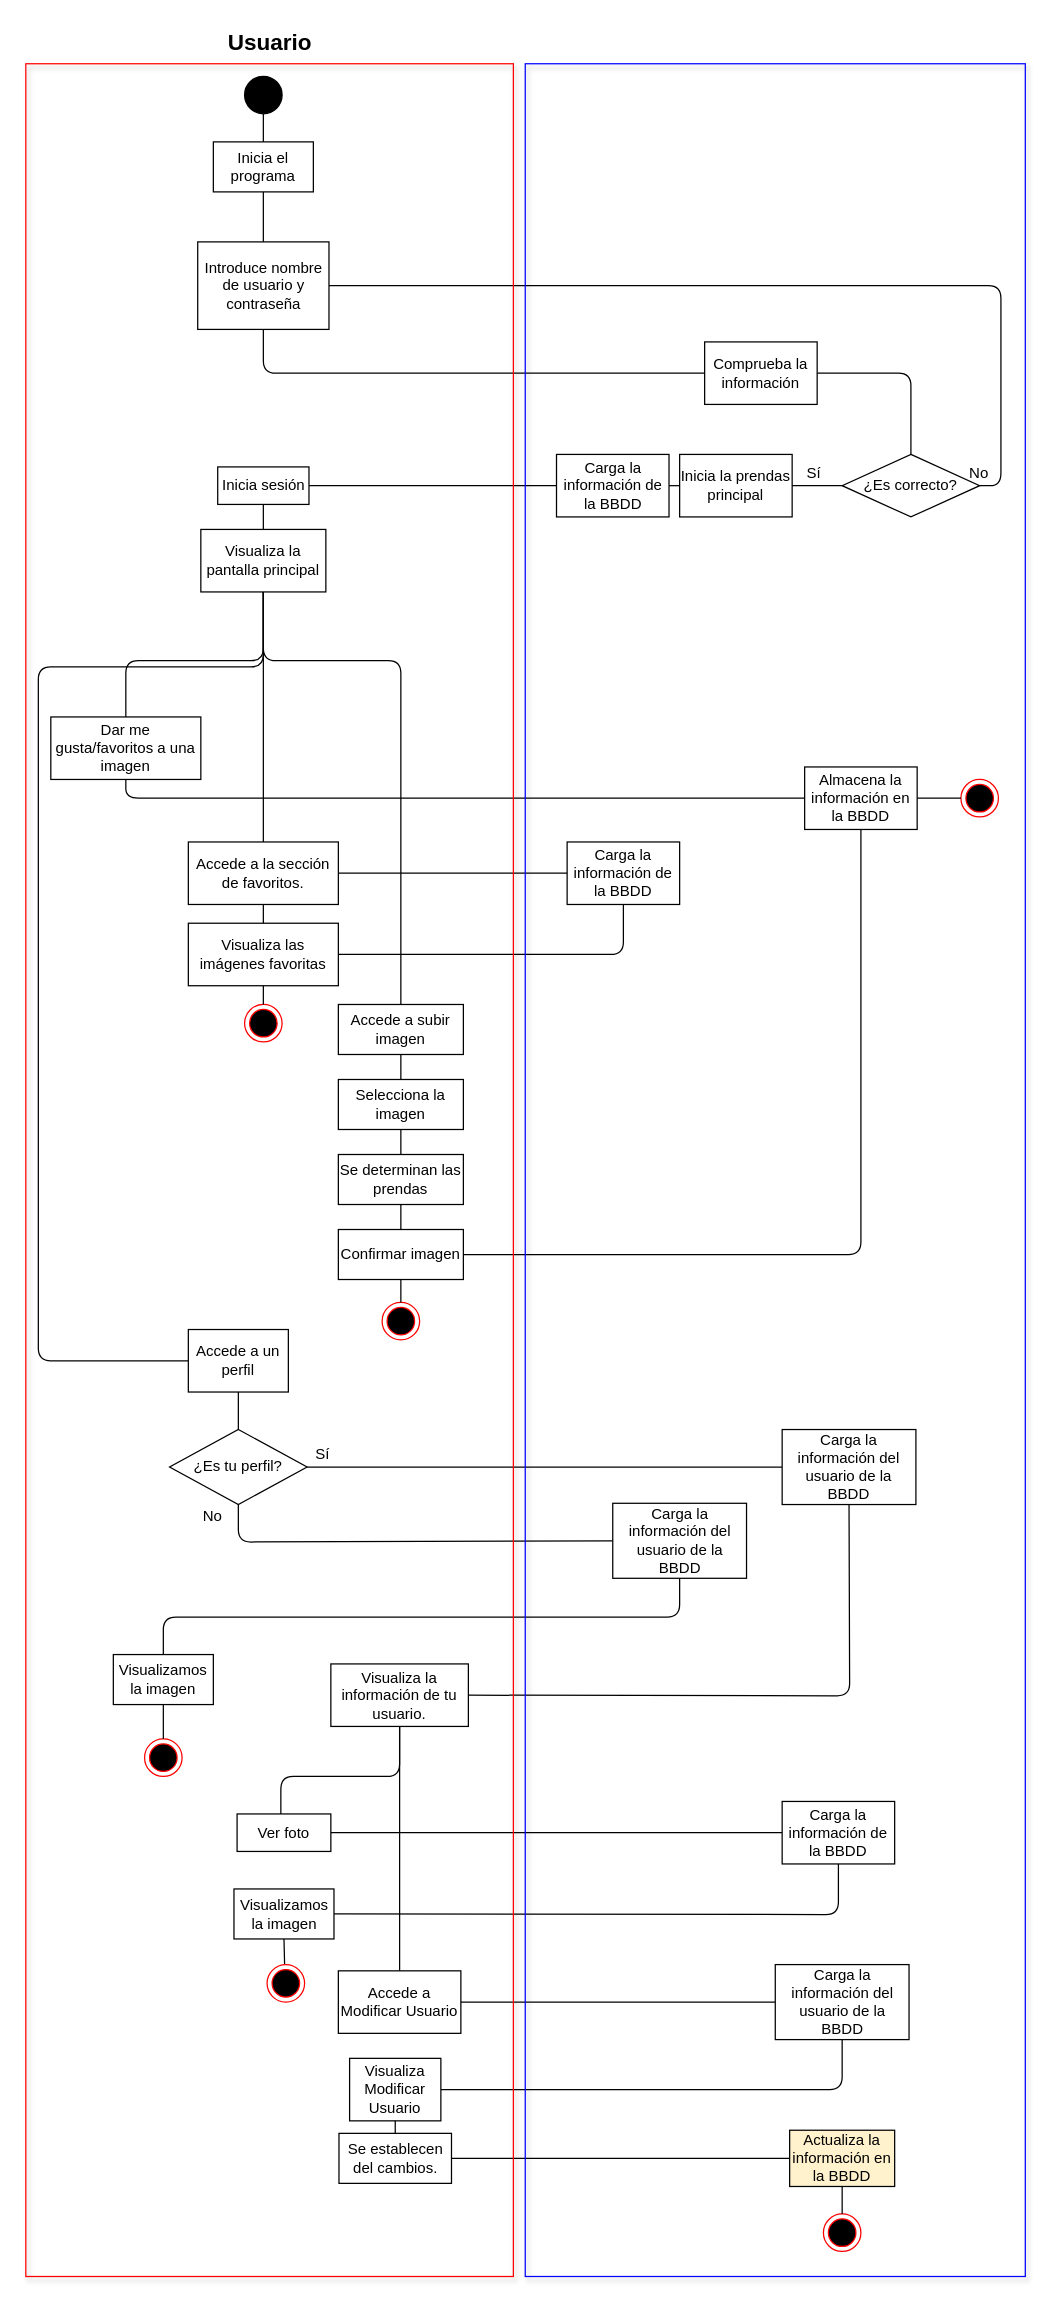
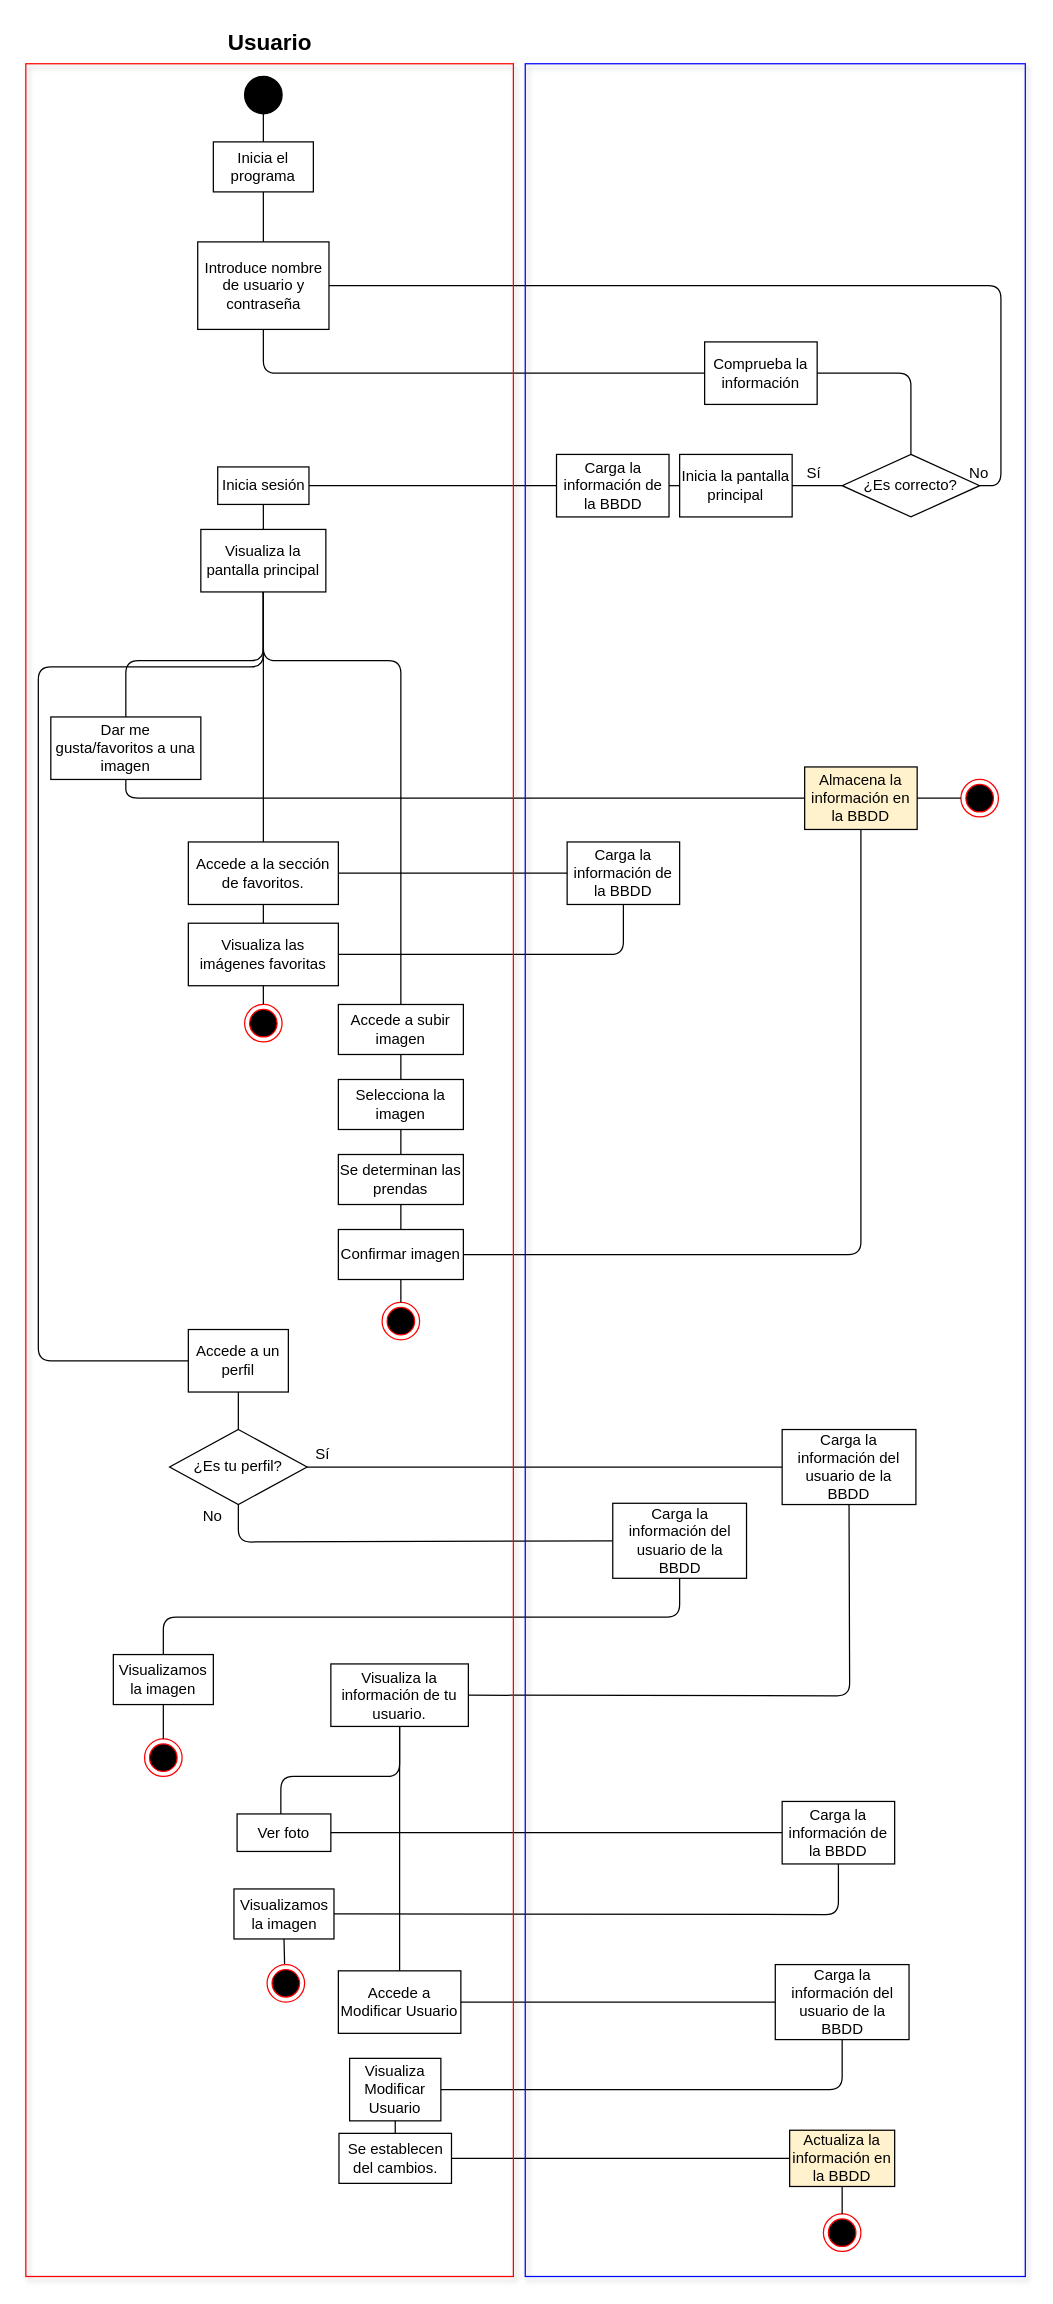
node "Inicia la prendas principal": label "Inicia la prendas principal" -> "Inicia la pantalla principal"
node "Almacena la información en la BBDD": fillcolor #ffffff -> #fff2cc
